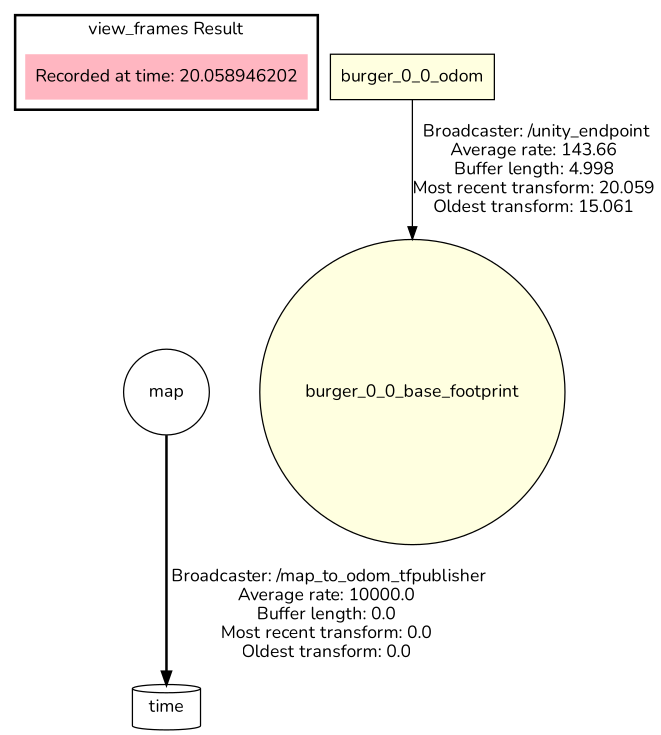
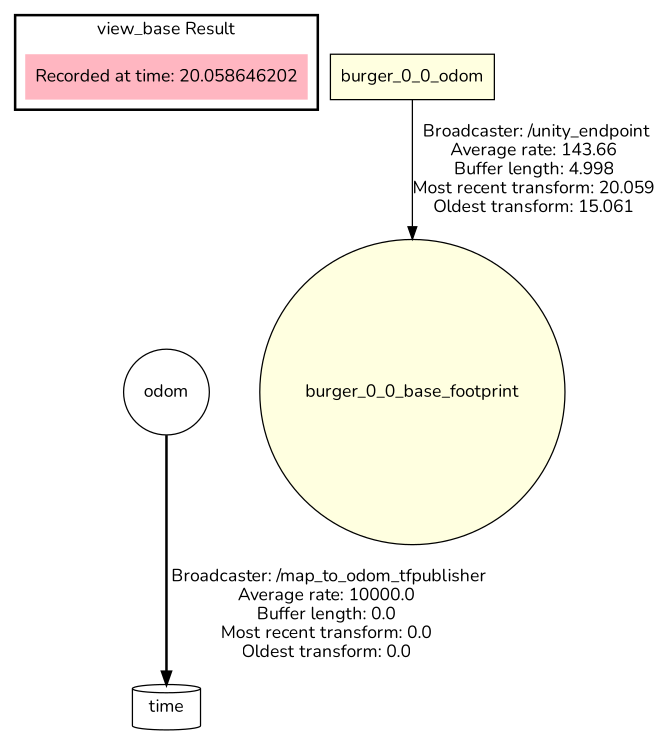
cluster "view_frames Result": label "view_frames Result" -> "view_base Result"
node "Recorded at time: 20.058946202": label "Recorded at time: 20.058946202" -> "Recorded at time: 20.058646202"
node "map": label "map" -> "odom"
